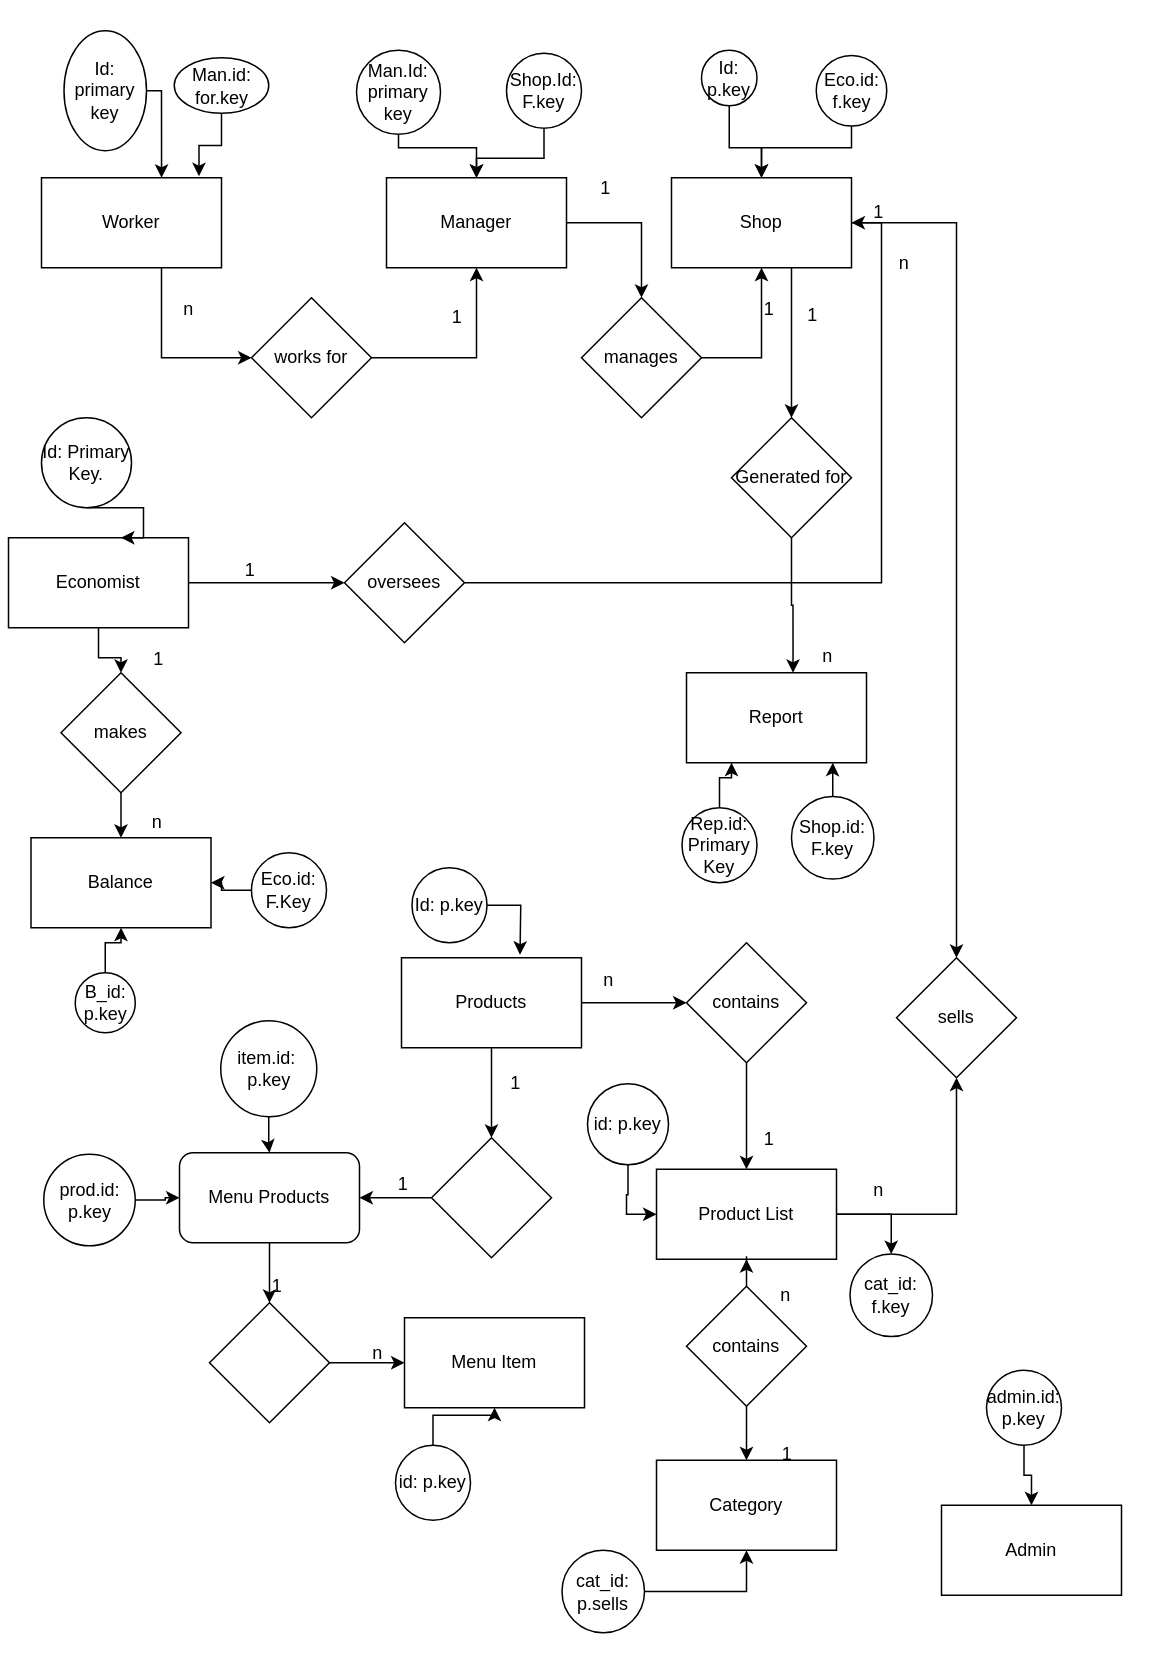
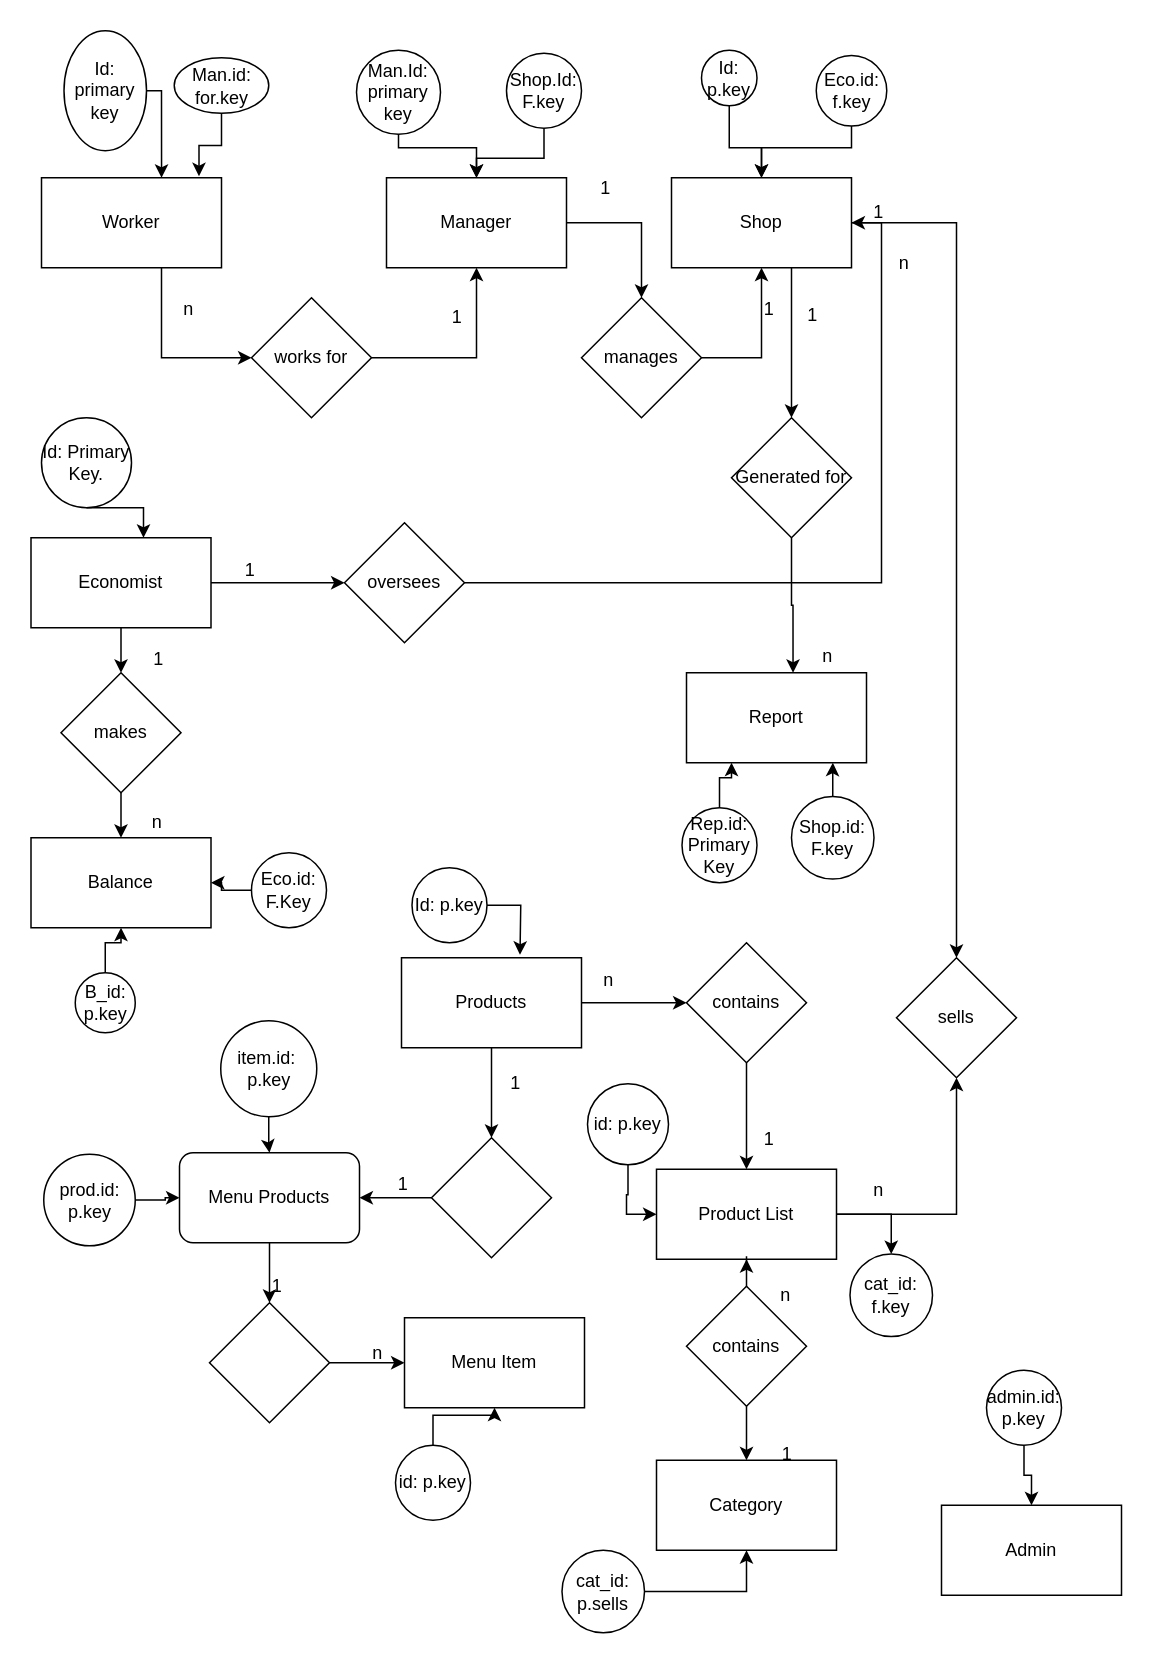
node "Economist": moved (98, 583) -> (121, 583)
